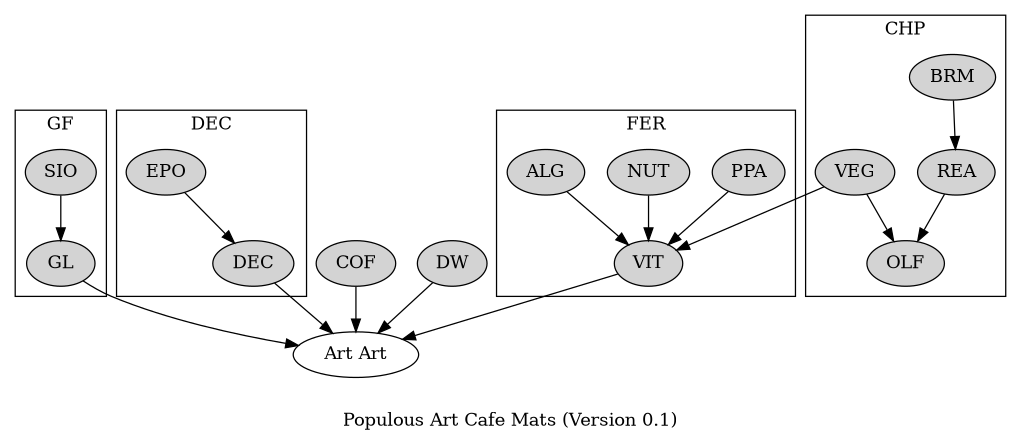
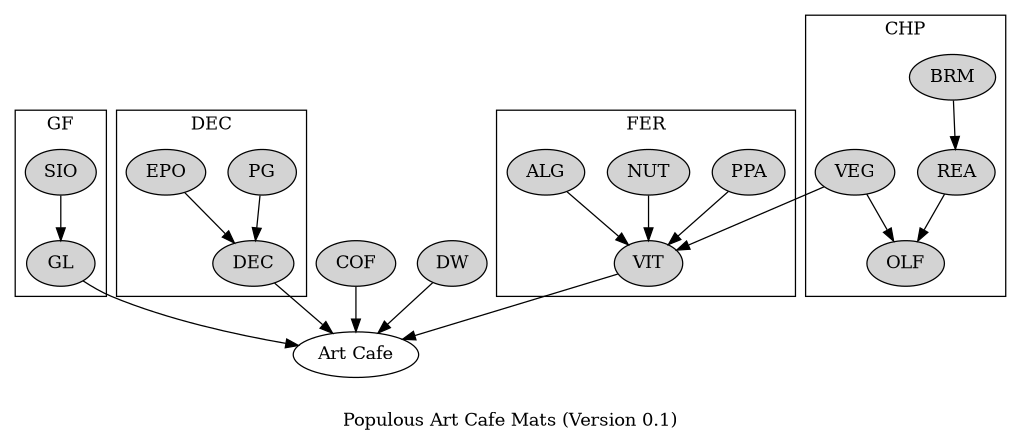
node "PG": added
node "Art Art": label "Art Art" -> "Art Cafe"
